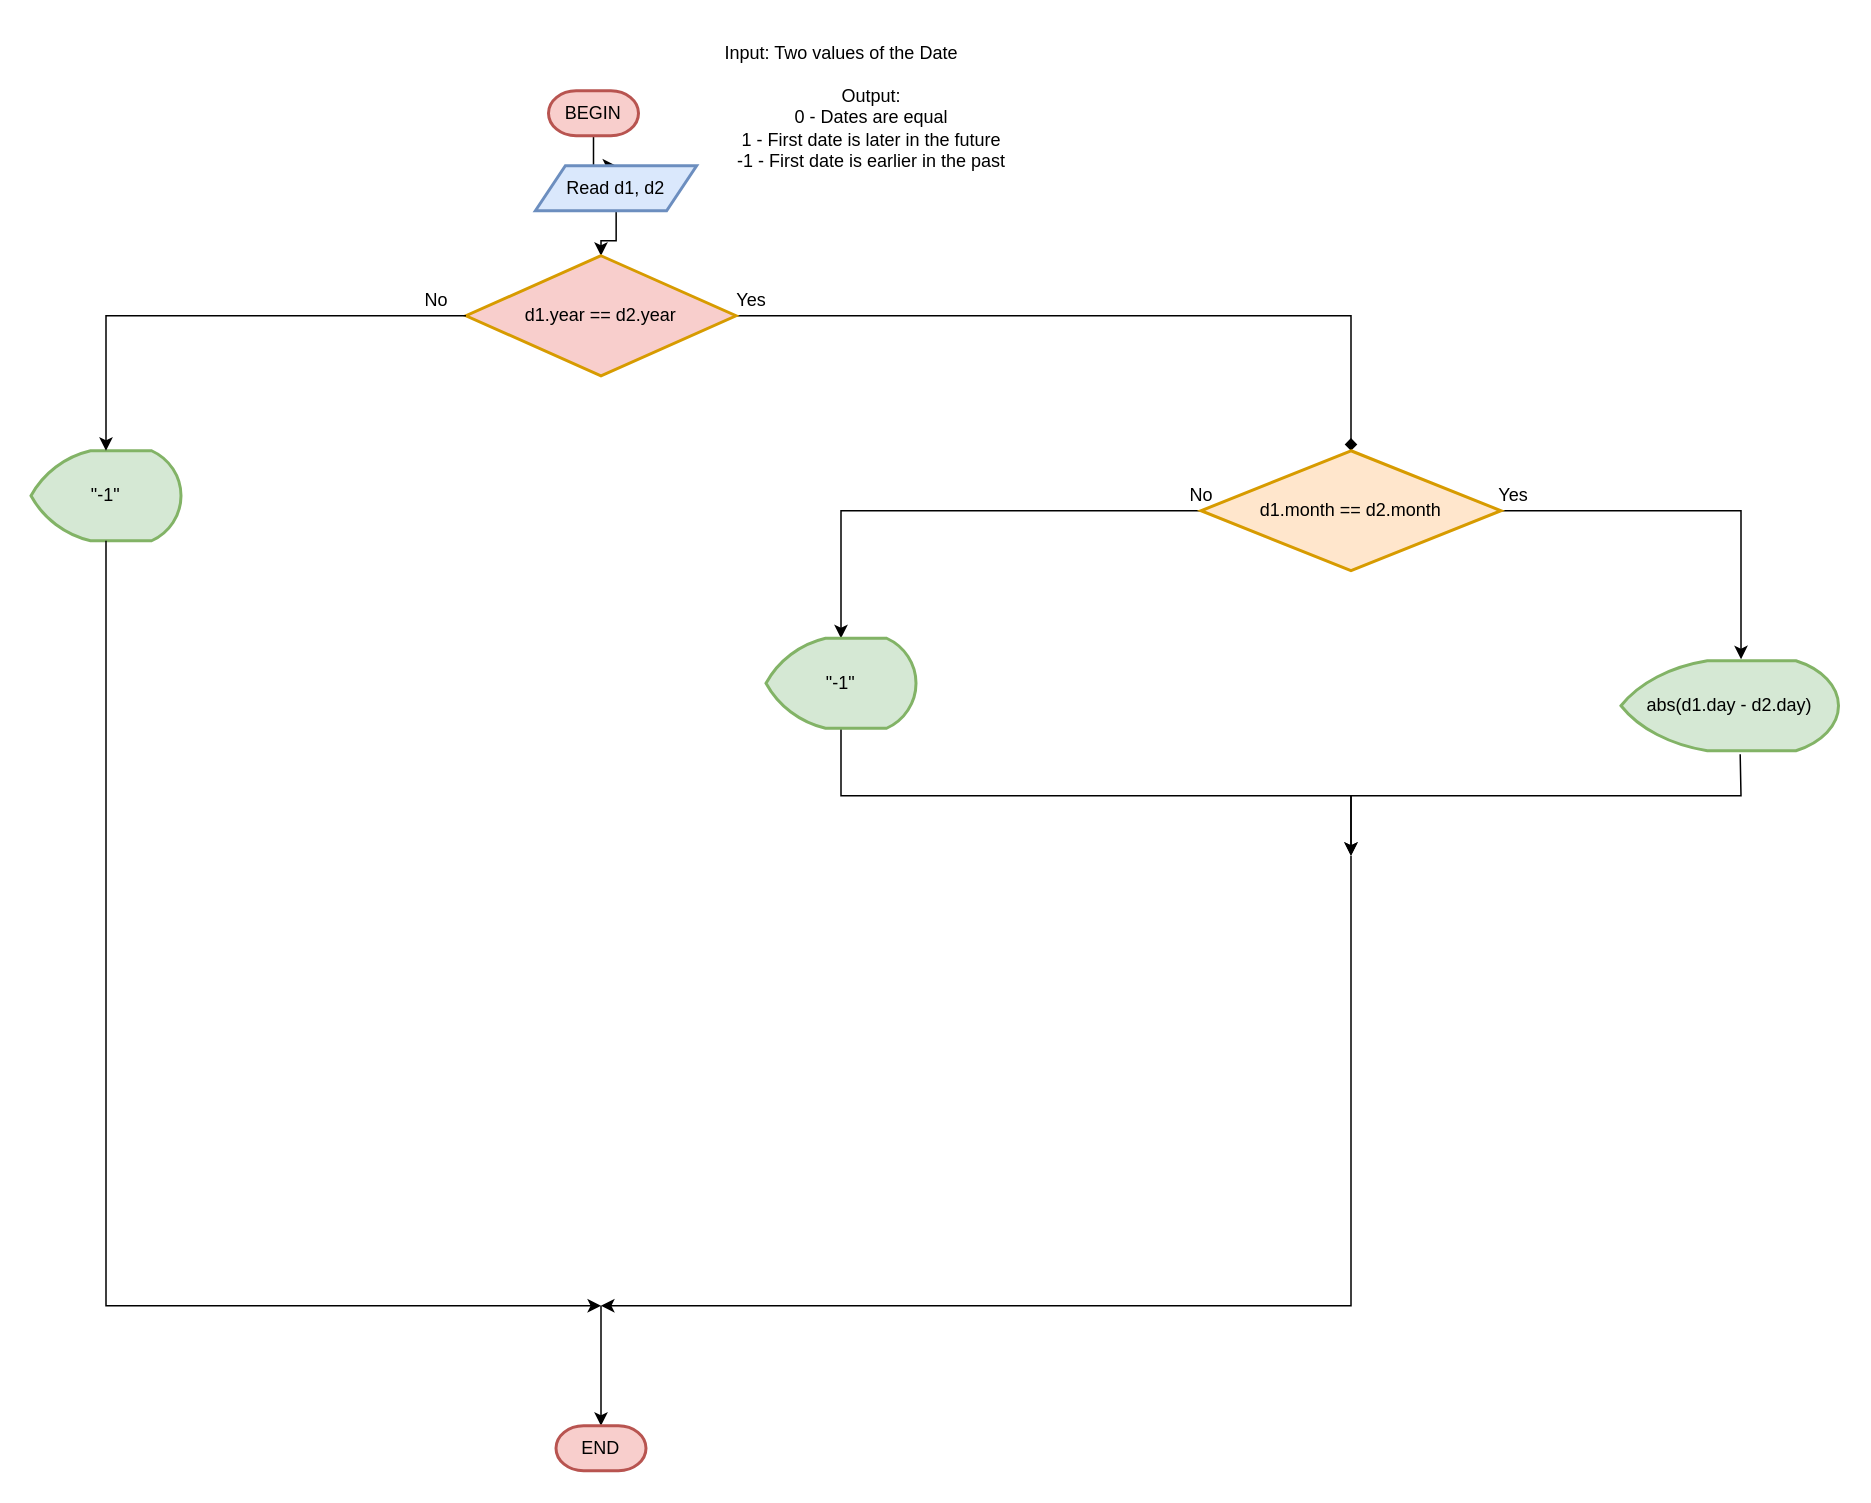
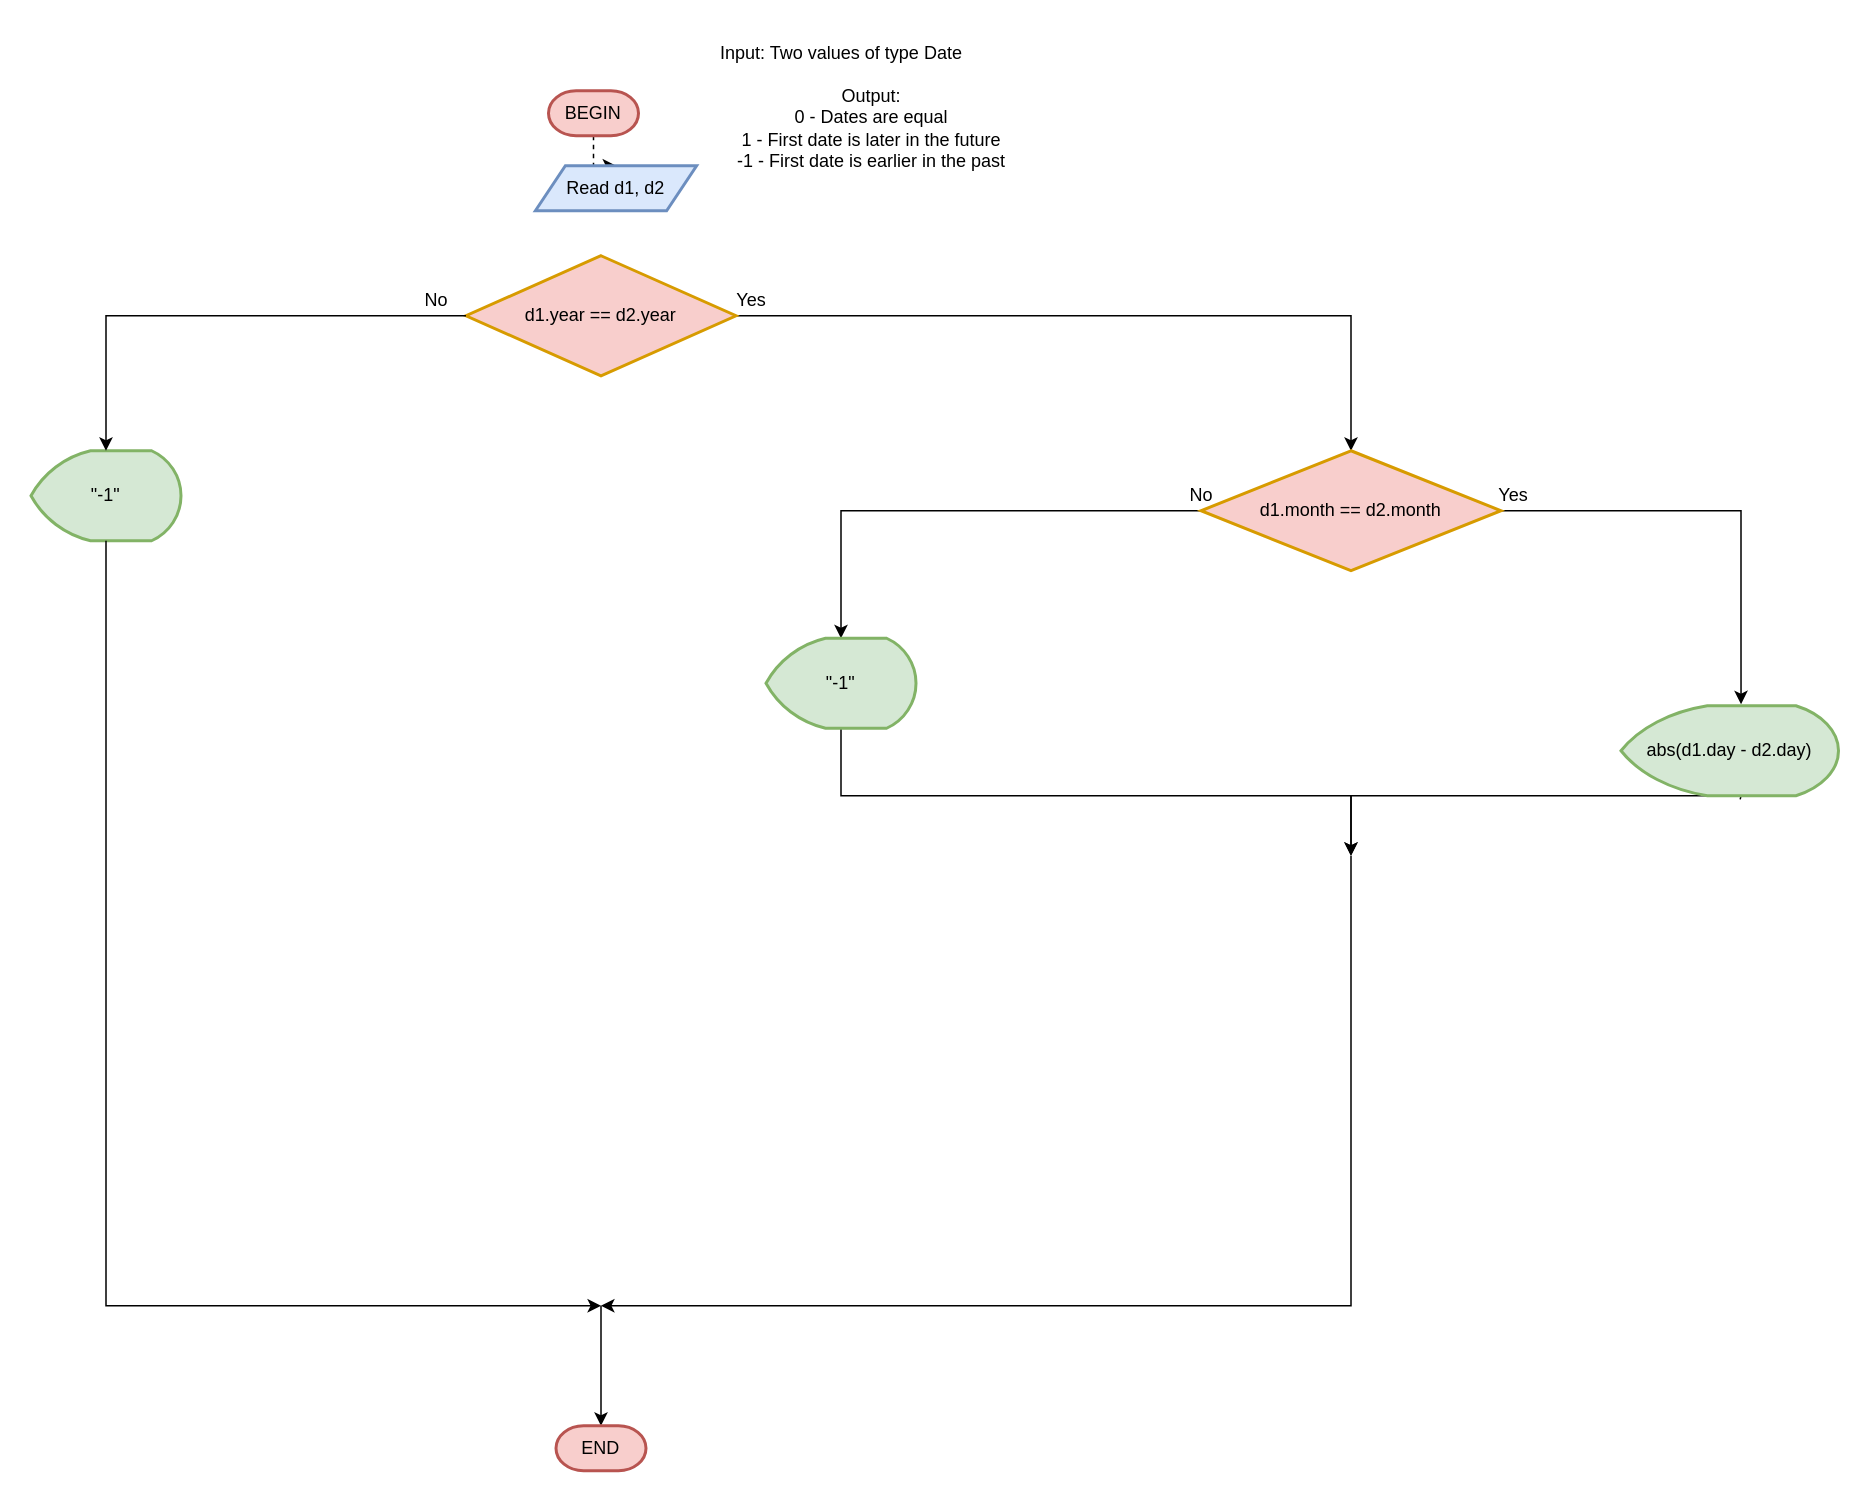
node "Input: Two values of the Date": label "Input: Two values of the Date" -> "Input: Two values of type Date"
edge "BEGIN" -> "Read d1, d2": style solid -> dashed
edge "Read d1, d2" -> "d1.year == d2.year": removed
edge "d1.year == d2.year" -> "d1.month == d2.month": arrowhead diamond -> classic
node "d1.month == d2.month": fillcolor #ffe6cc -> #f8cecc
node "abs(d1.day - d2.day)": moved (1730, 706) -> (1730, 751)
